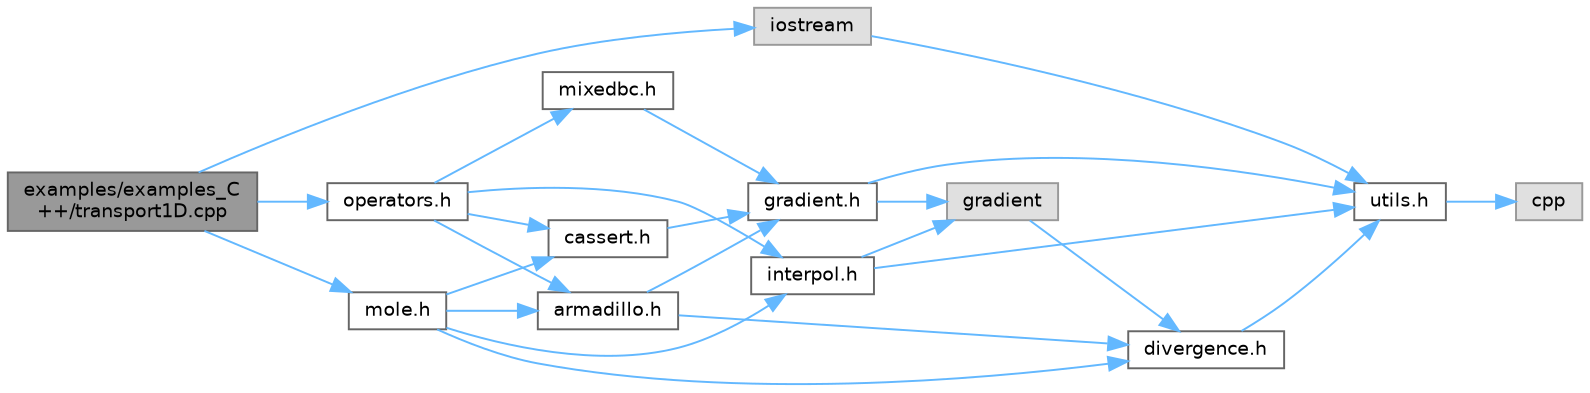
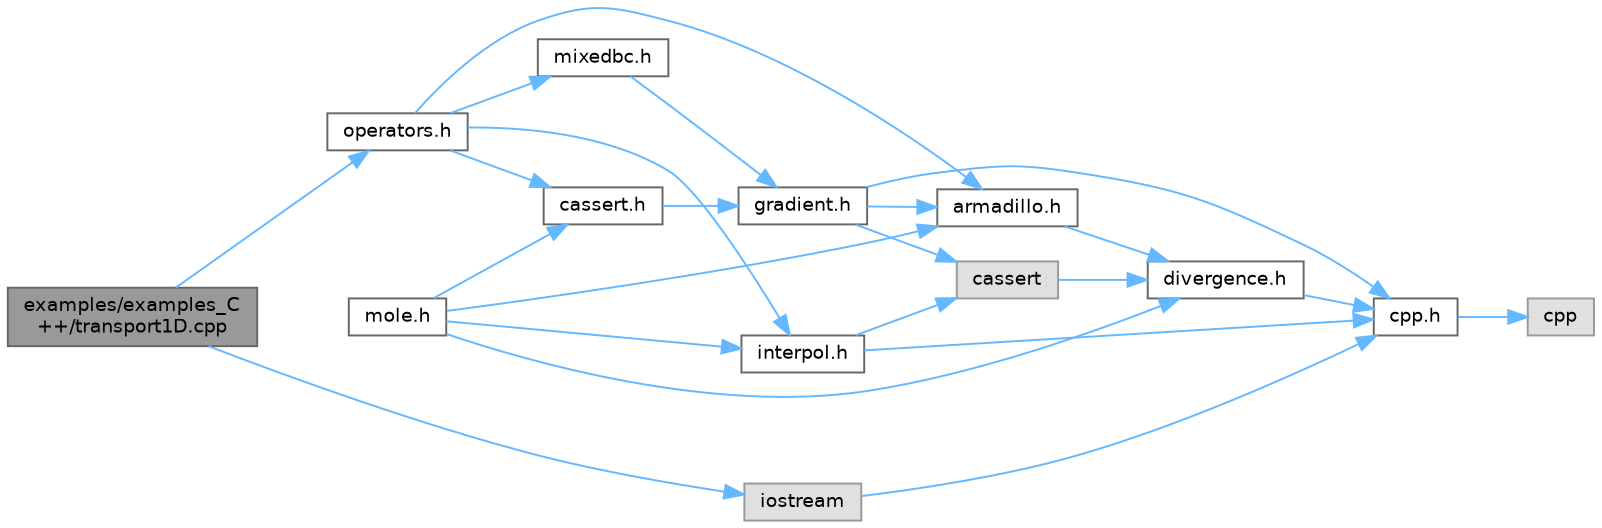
node "gradient": label "gradient" -> "cassert"
node "utils.h": label "utils.h" -> "cpp.h"
edge "examples/examples_C ++/transport1D.cpp" -> "mole.h": removed
edge "armadillo.h" -> "gradient.h": reversed
